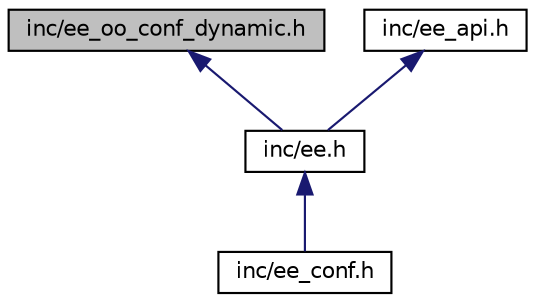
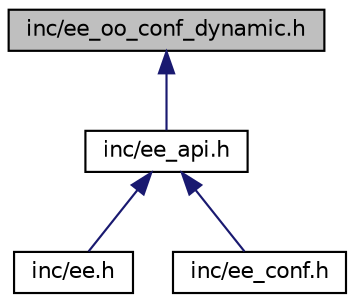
edge "inc/ee.h" -> "inc/ee_oo_conf_dynamic.h": now "inc/ee_api.h" -> "inc/ee_oo_conf_dynamic.h"
edge "inc/ee_conf.h" -> "inc/ee.h": now "inc/ee_conf.h" -> "inc/ee_api.h"
